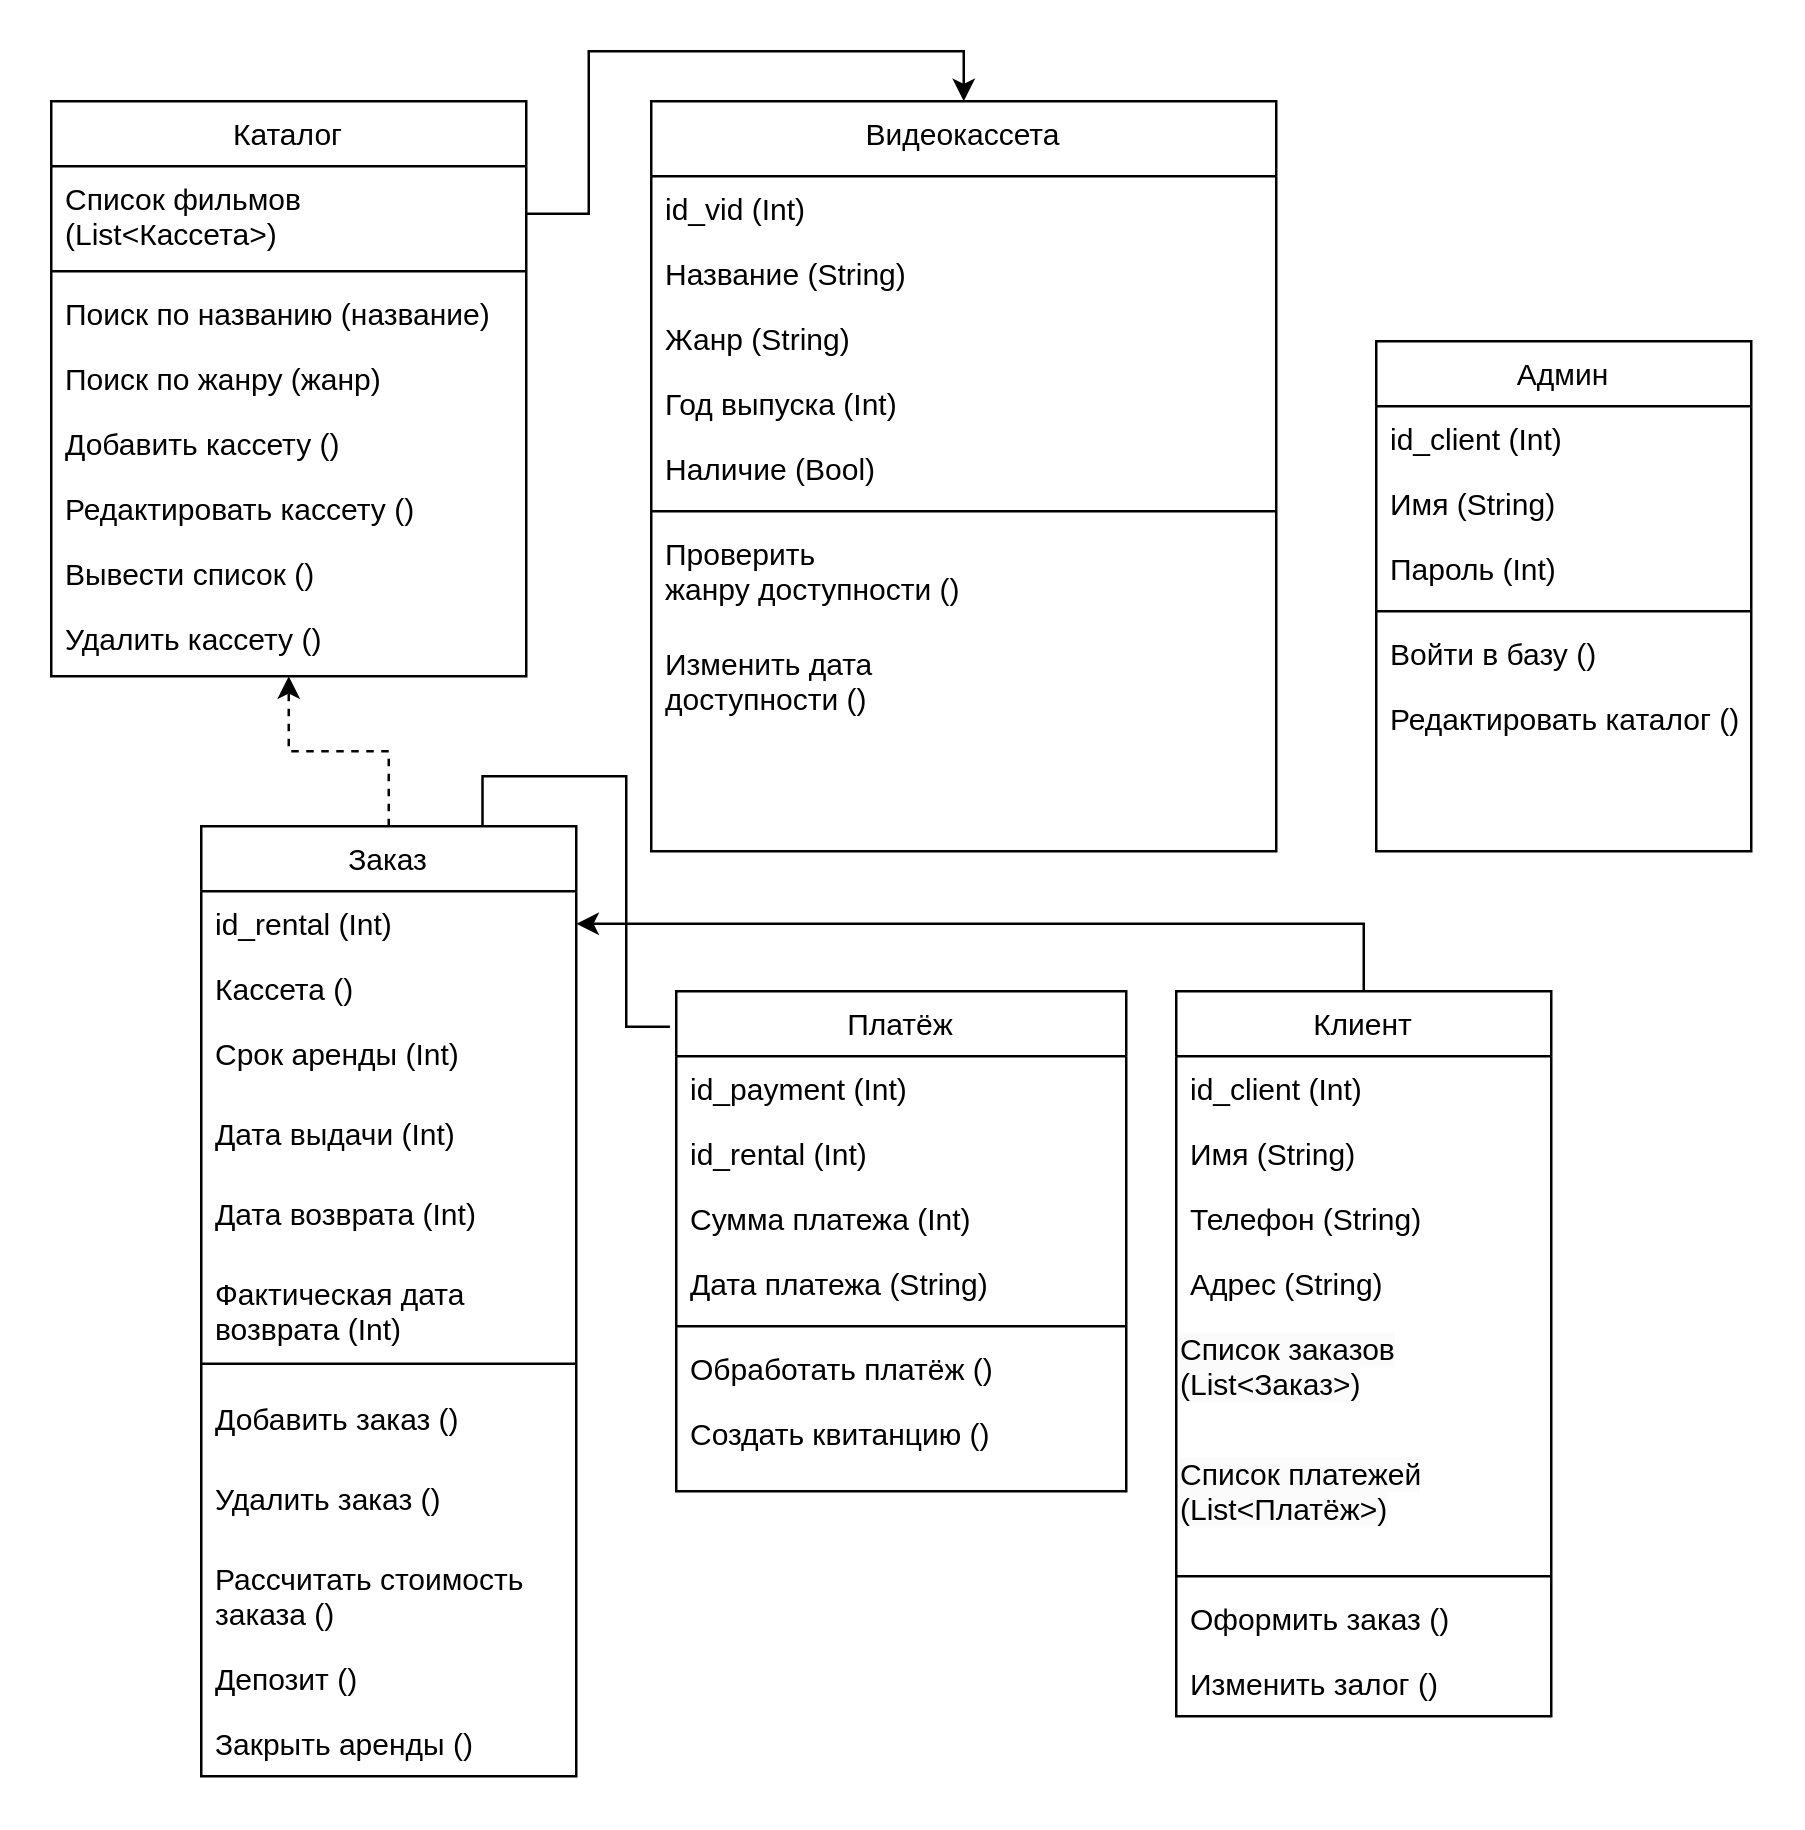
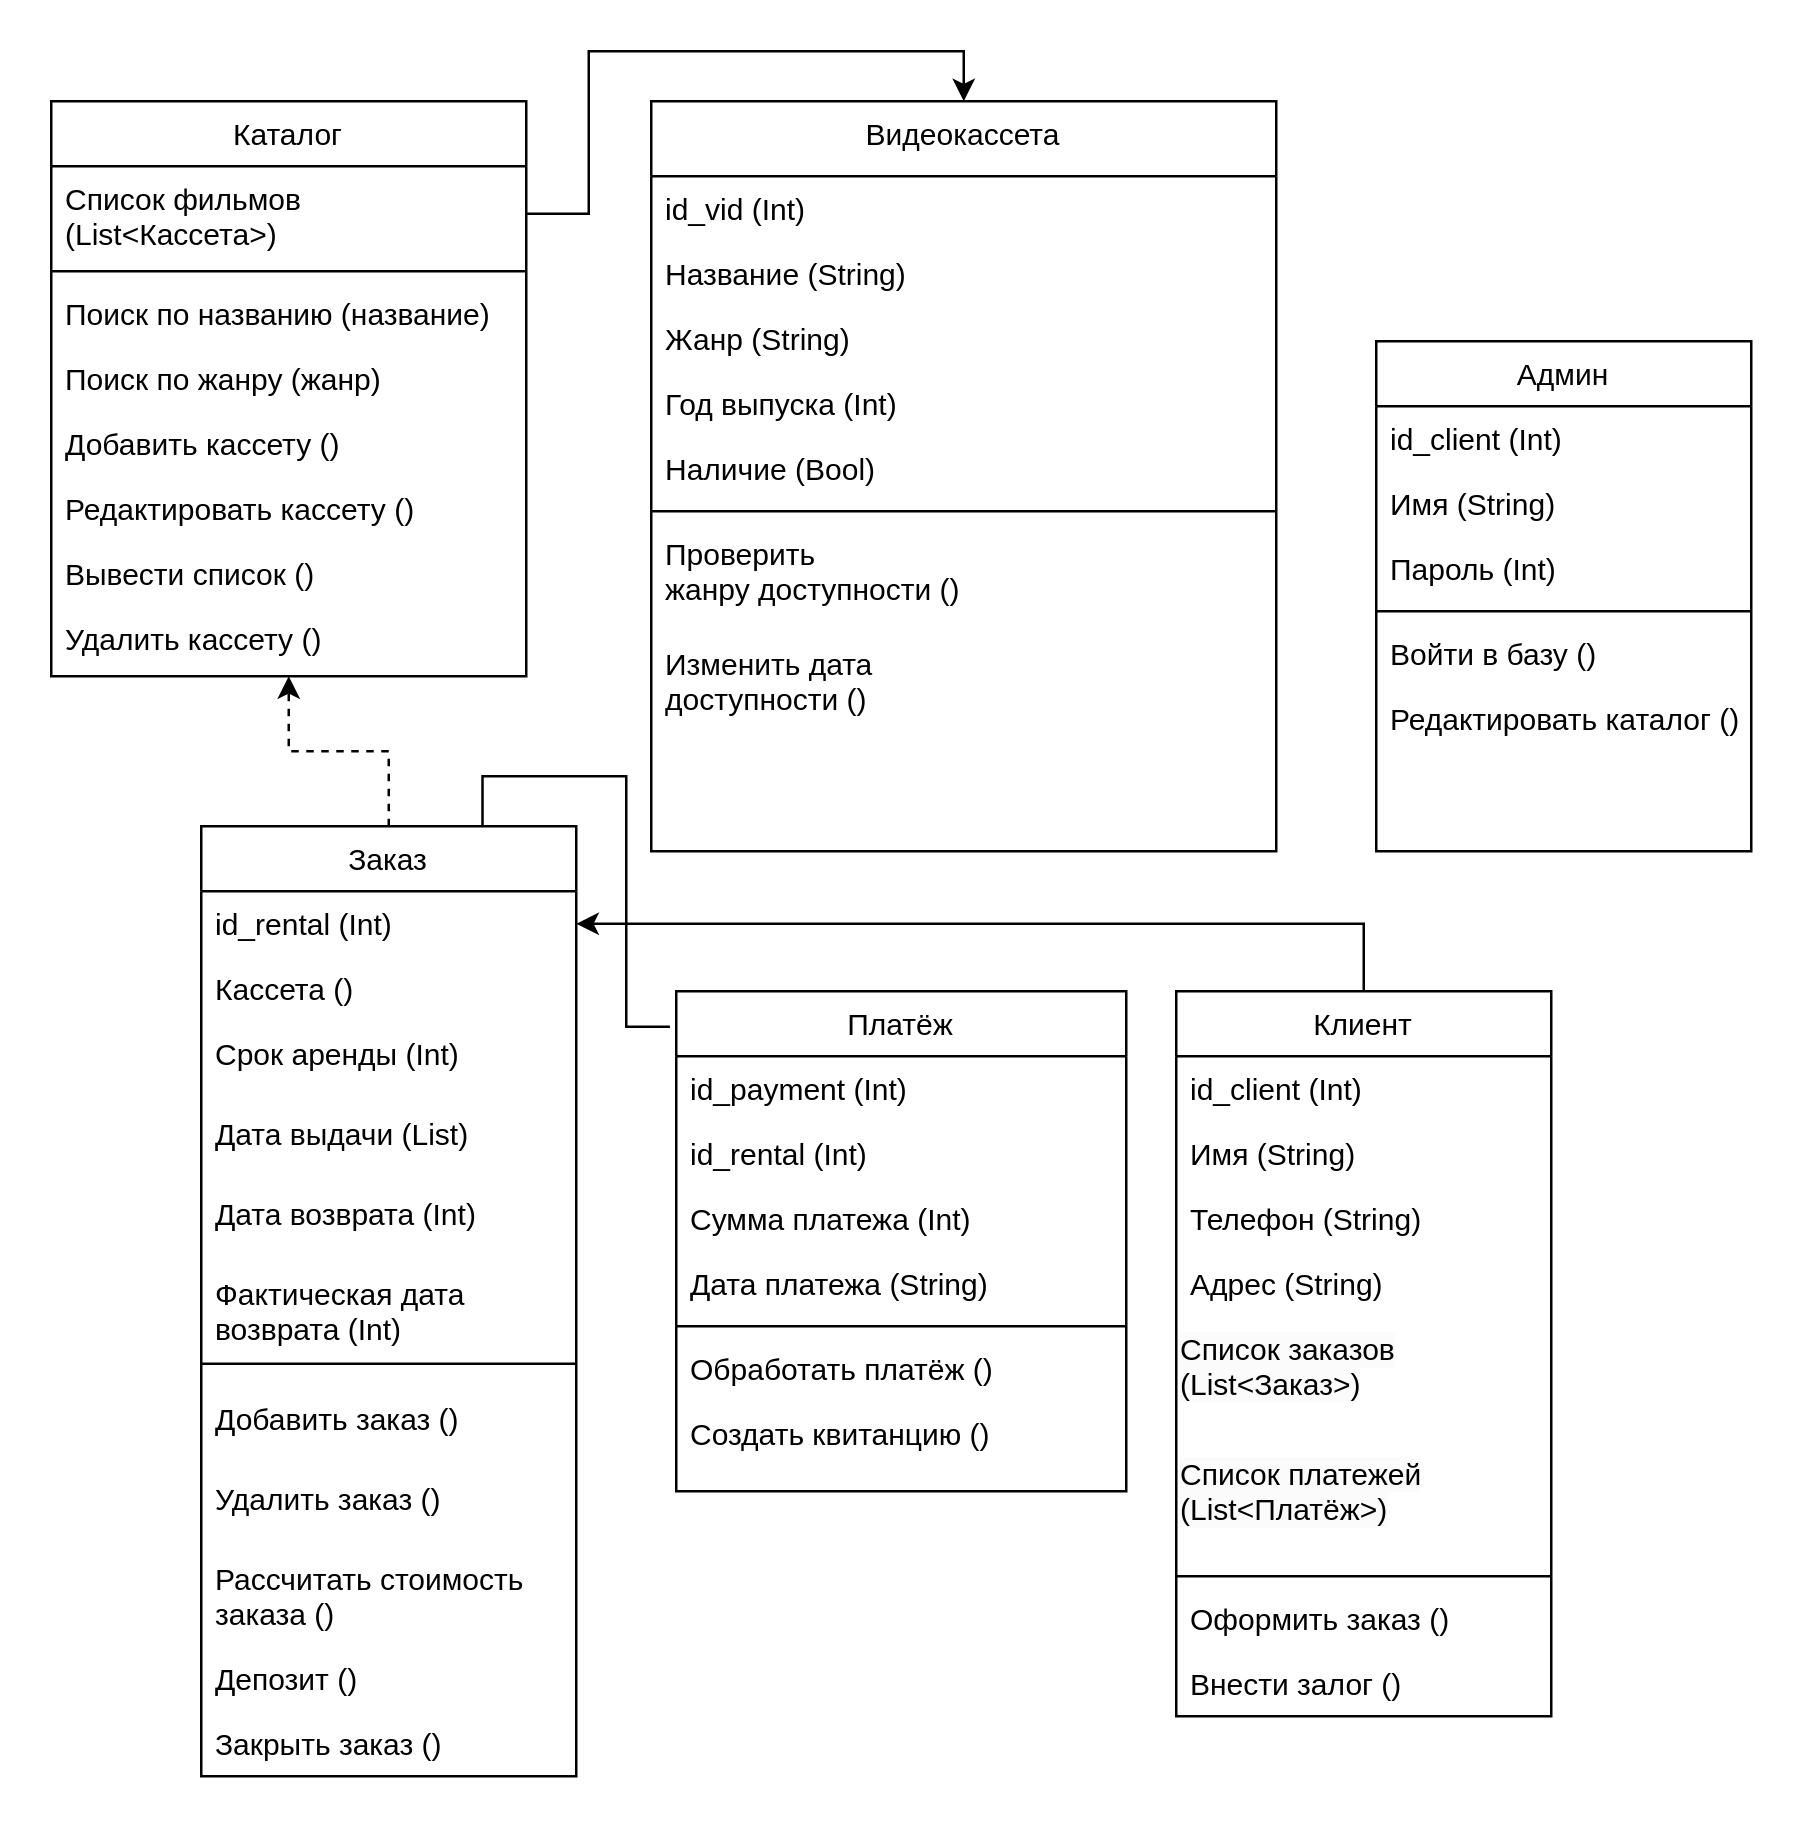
node "Дата выдачи (Int)": label "Дата выдачи (Int)" -> "Дата выдачи (List)"
node "Изменить залог ()": label "Изменить залог ()" -> "Внести залог ()"
node "Закрыть аренды ()": label "Закрыть аренды ()" -> "Закрыть заказ ()"
